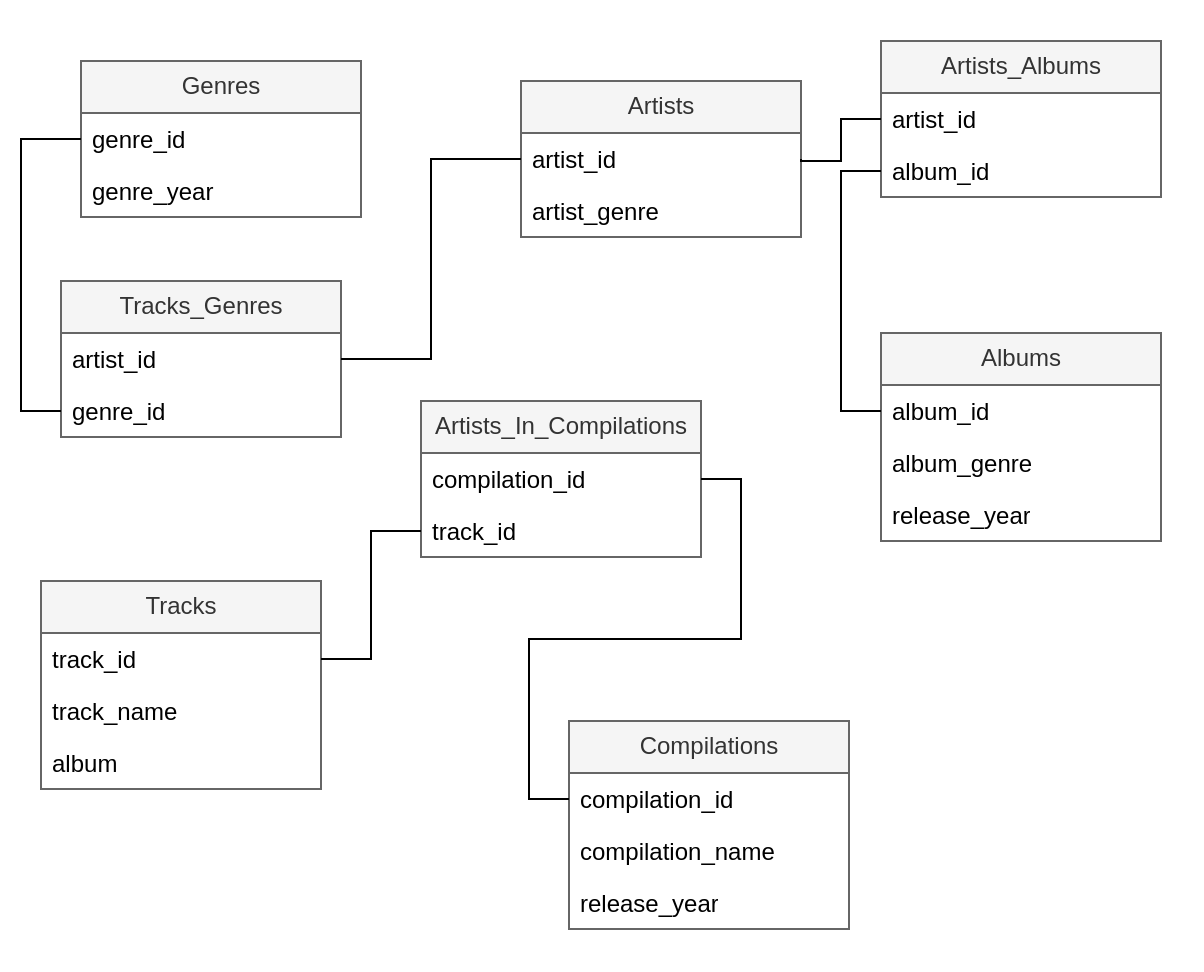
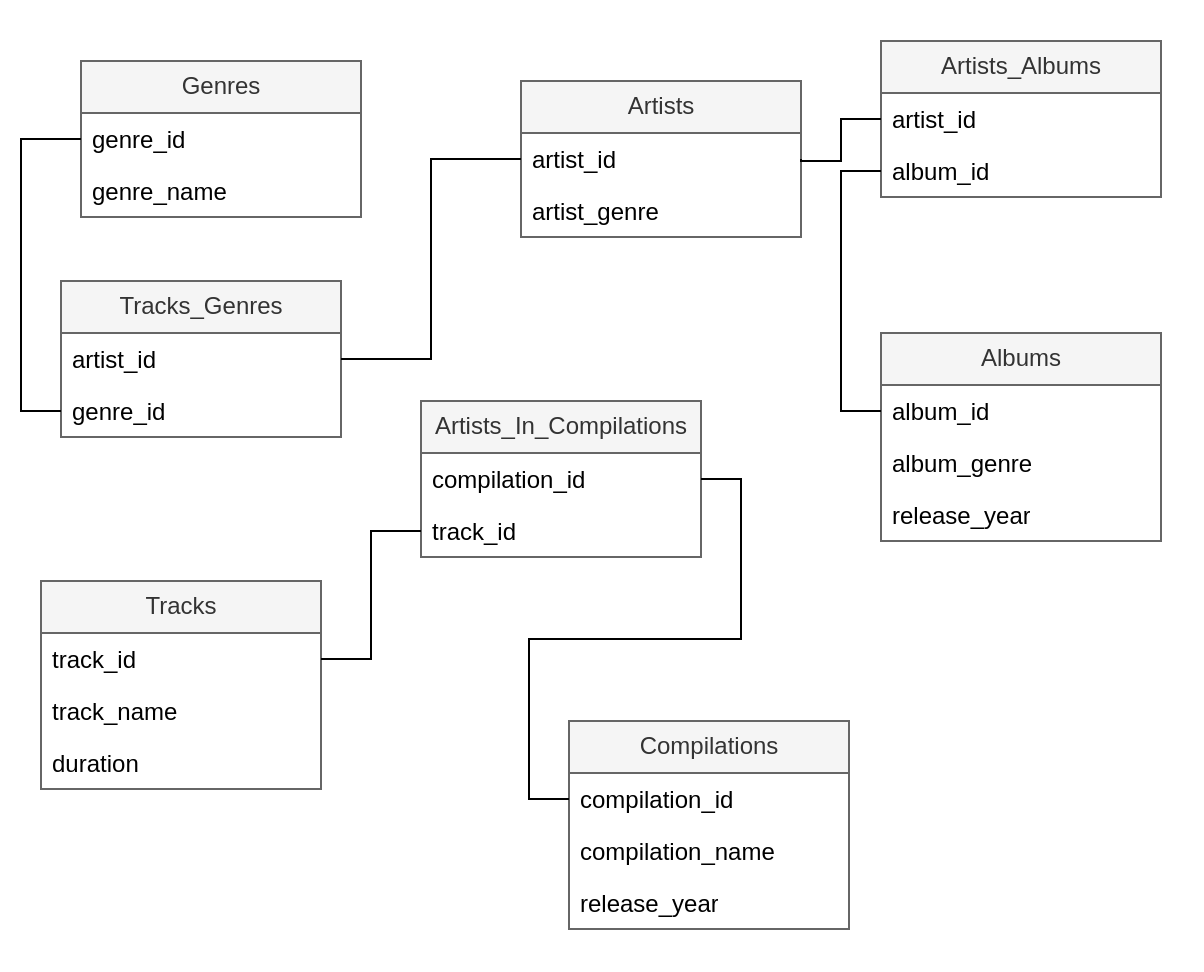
node "genre_year": label "genre_year" -> "genre_name"
node "album": label "album" -> "duration"
